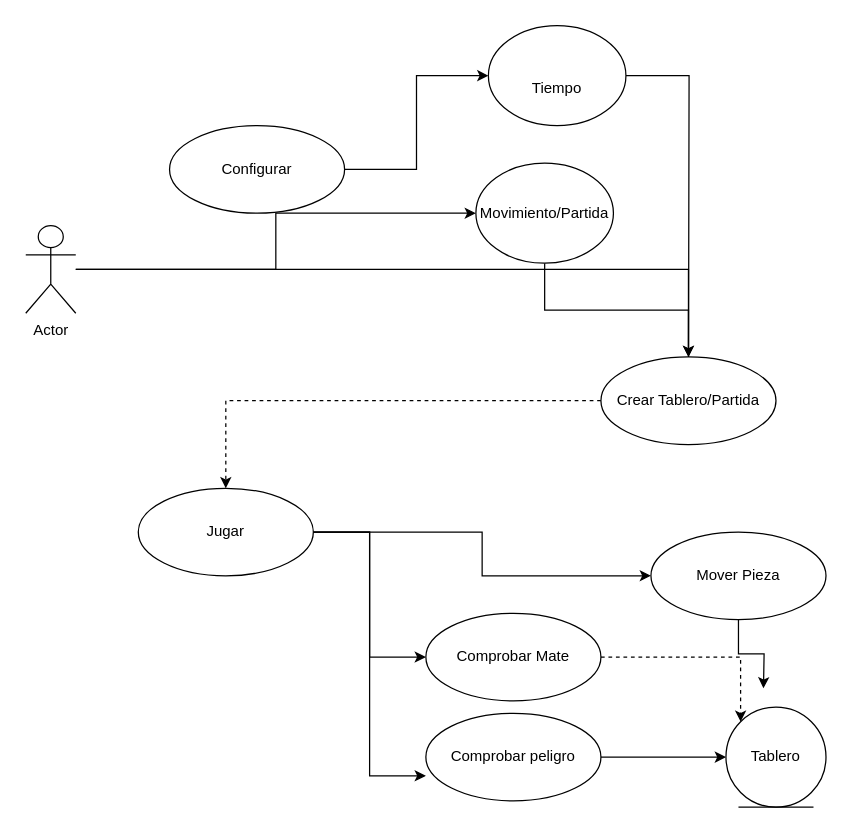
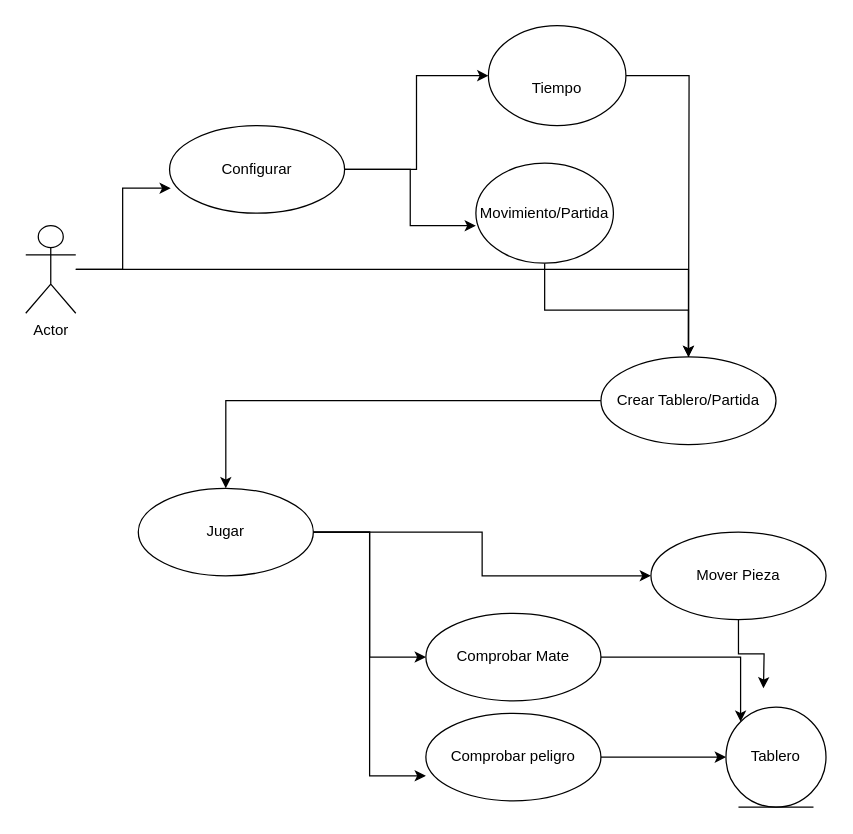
edge "Actor" -> "Movimiento/Partida": now "Actor" -> "Configurar"
edge "Configurar" -> "Movimiento/Partida": added
edge "Crear Tablero/Partida" -> "Jugar": style dashed -> solid
edge "Comprobar Mate" -> "Tablero": style dashed -> solid
